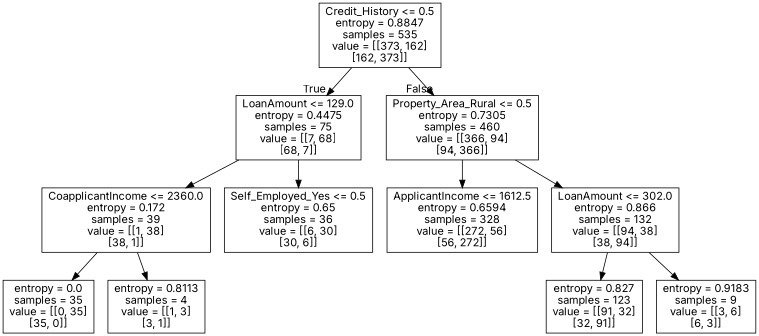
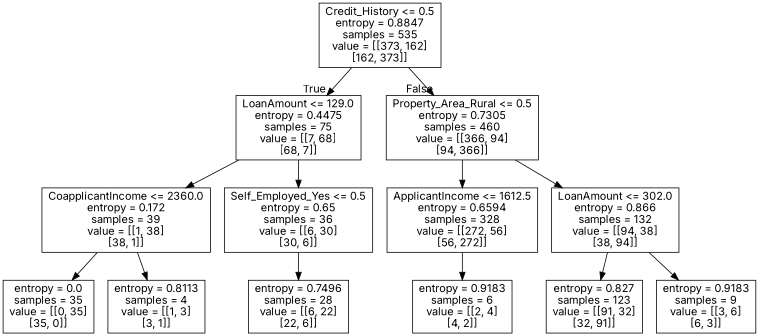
node "entropy = 0.7496 samples = 28 value = [[6, 22] [22, 6]]": added
node "entropy = 0.9183 samples = 6 value = [[2, 4] [4, 2]]": added
